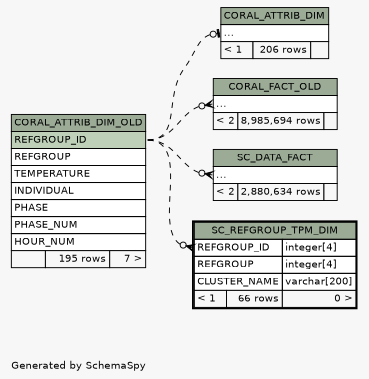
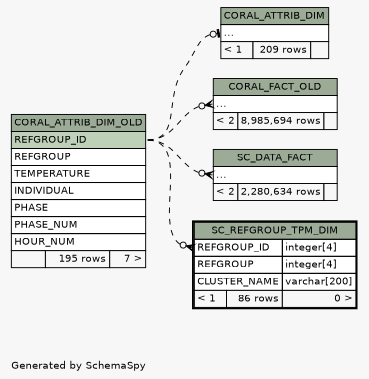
node "CORAL_ATTRIB_DIM": text "206 rows" -> "209 rows"
node "SC_DATA_FACT": text "2,880,634 rows" -> "2,280,634 rows"
node "SC_REFGROUP_TPM_DIM": text "66 rows" -> "86 rows"
